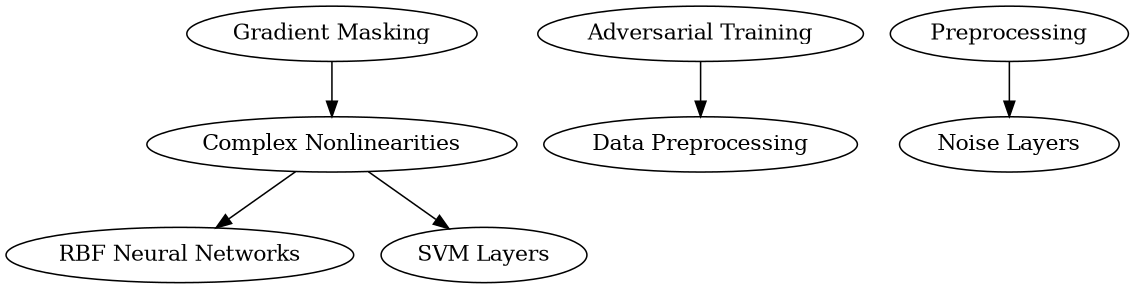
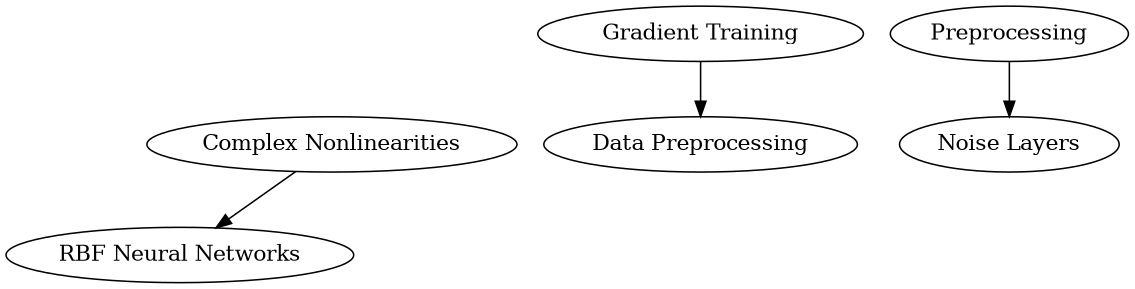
node "Gradient Masking": removed
node "Adversarial Training": label "Adversarial Training" -> "Gradient Training"
node "SVM Layers": removed
